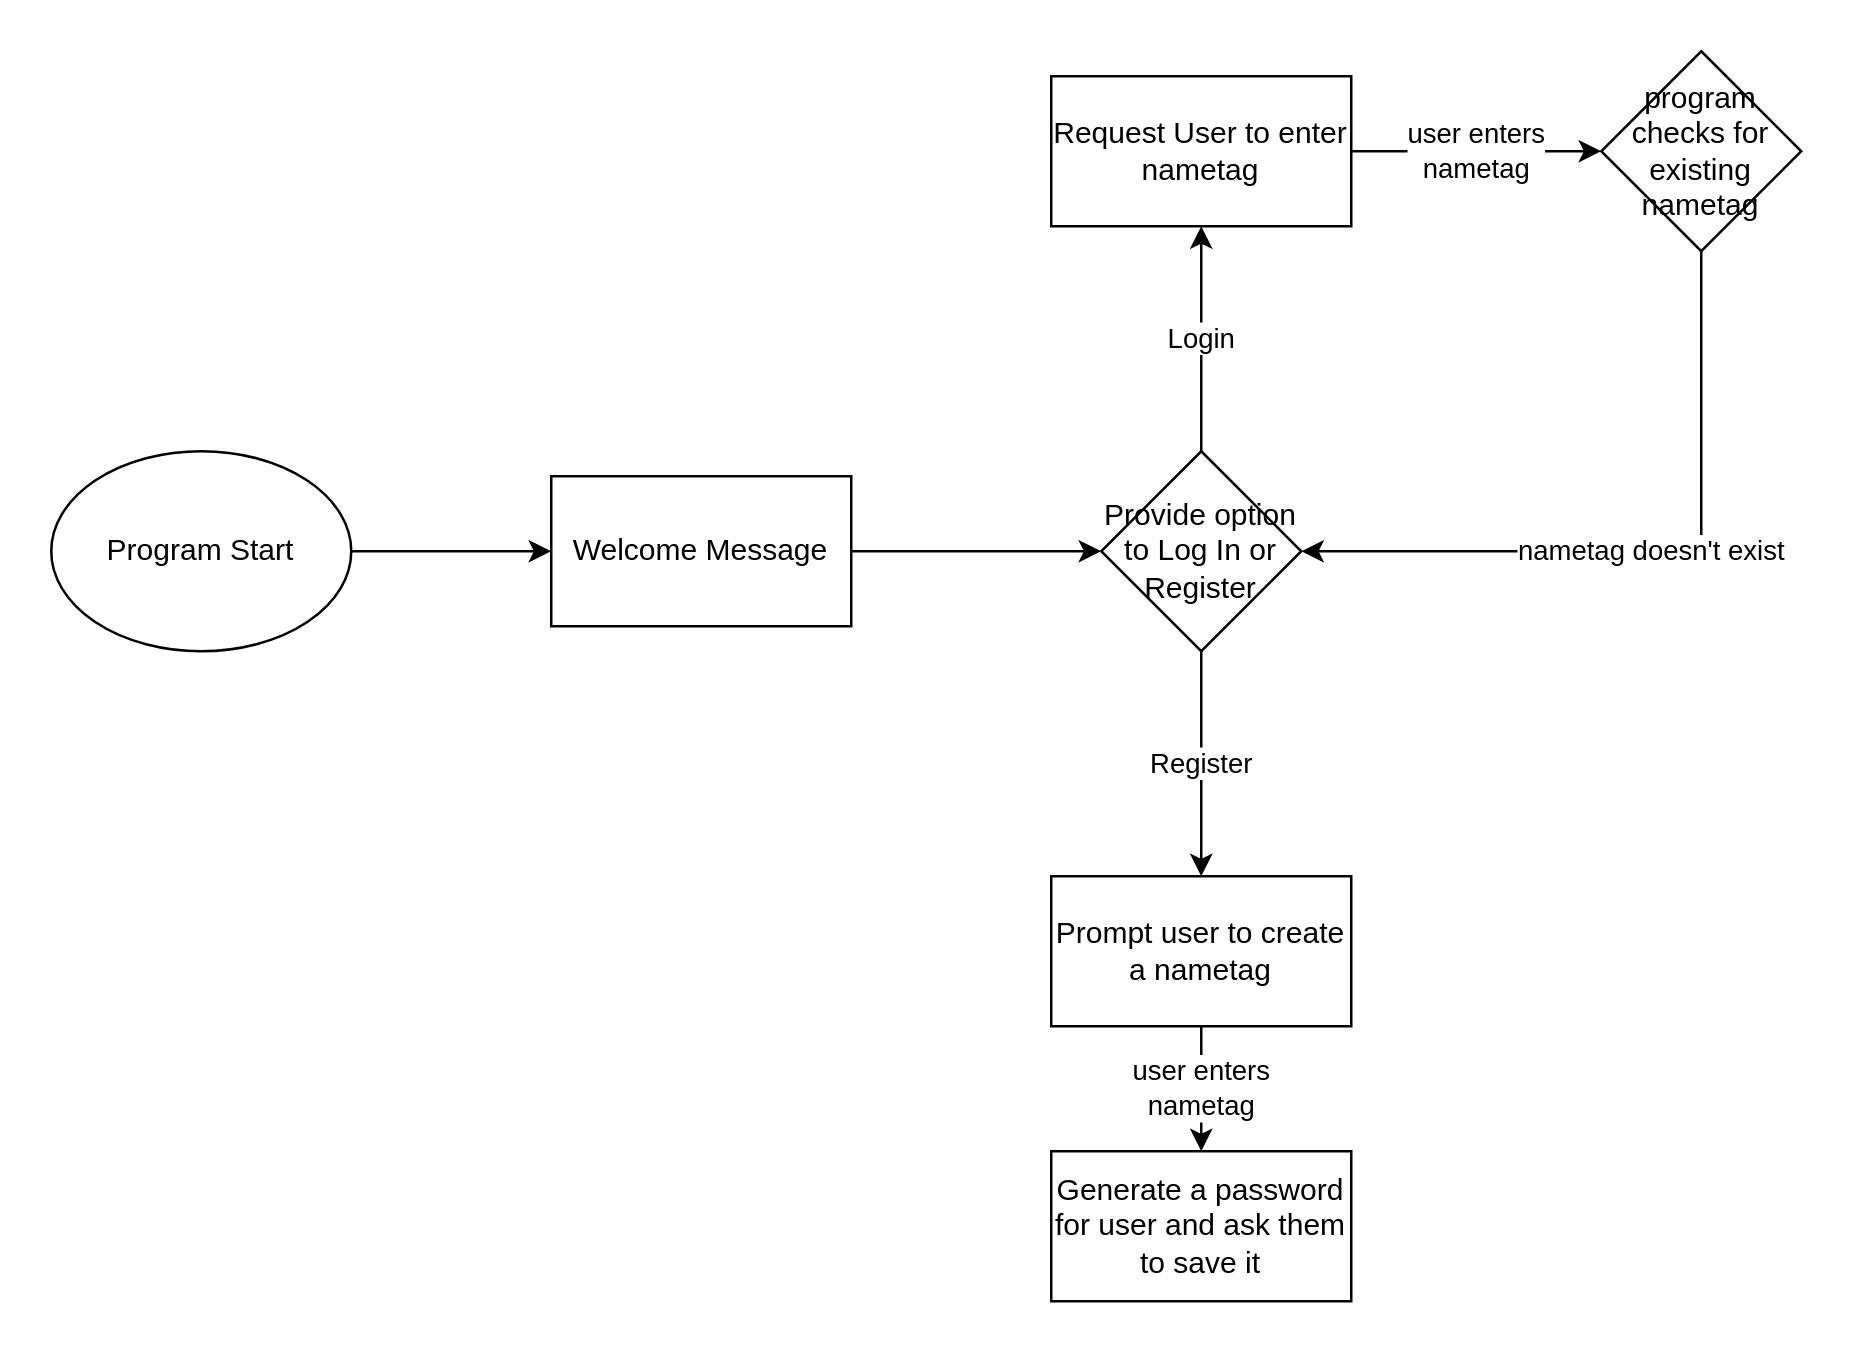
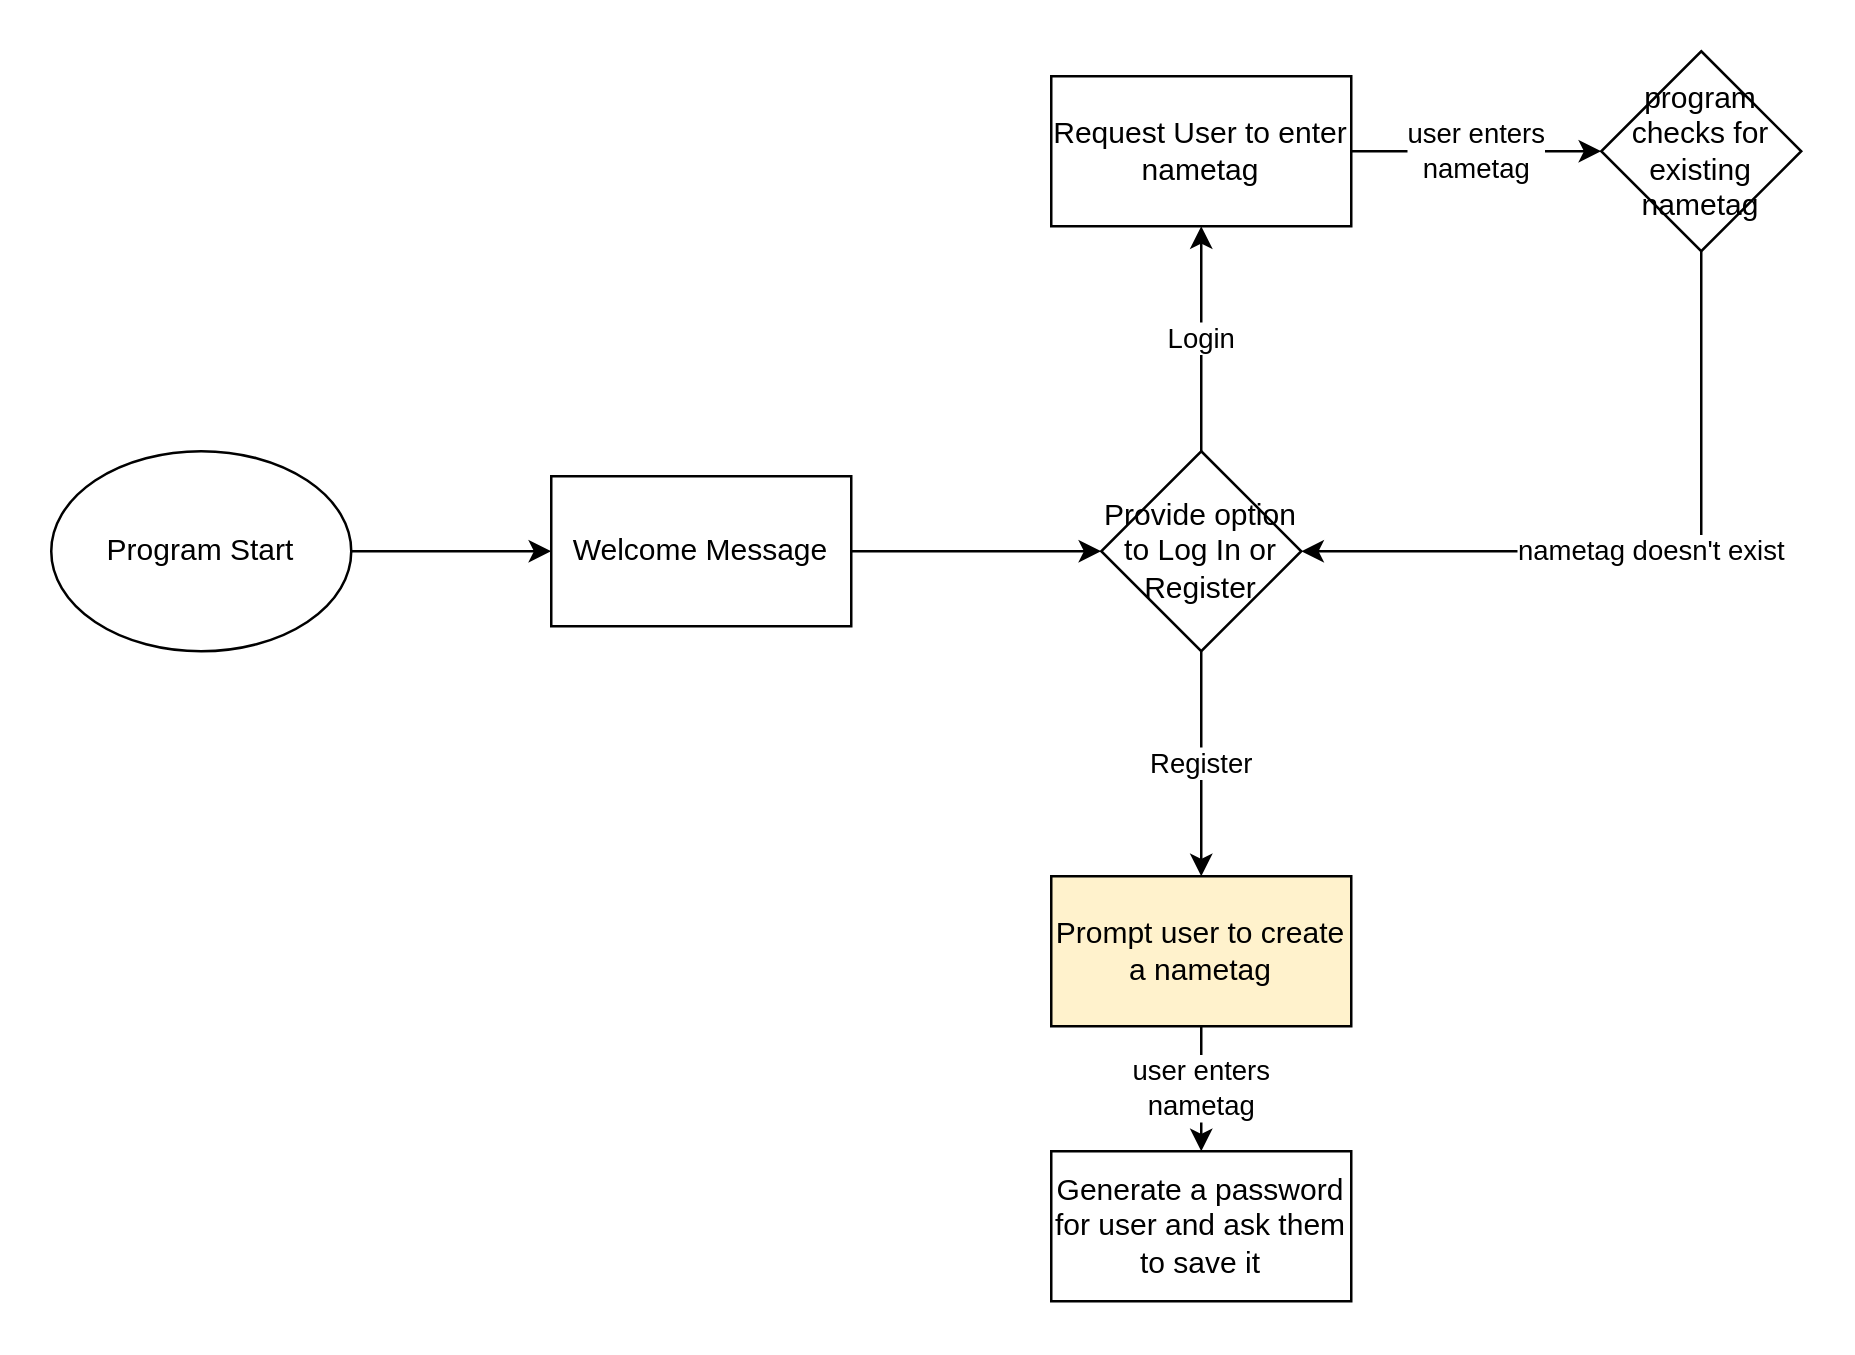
node "Prompt user to create a nametag": fillcolor #ffffff -> #fff2cc
